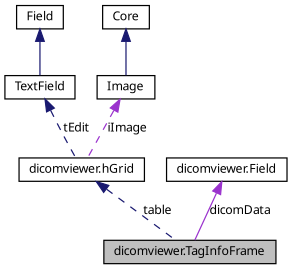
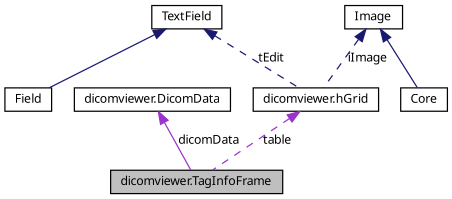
edge "TextField" -> "Field": reversed
edge "Image" -> "Core": reversed
edge "dicomviewer.hGrid" -> "Image": color darkorchid3 -> midnightblue
node "dicomviewer.Field": label "dicomviewer.Field" -> "dicomviewer.DicomData"
edge "dicomviewer.TagInfoFrame" -> "dicomviewer.hGrid": color midnightblue -> darkorchid3
